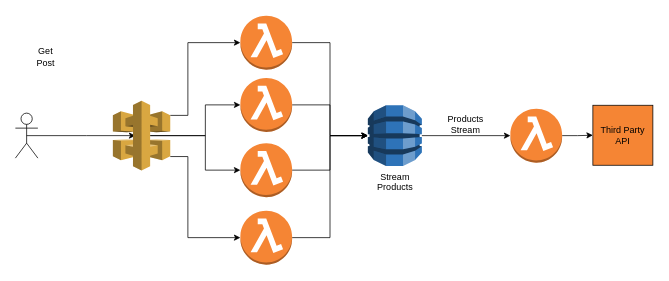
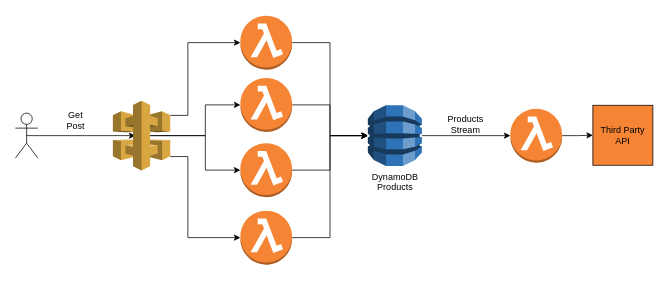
node "Get Post": moved (45, 57) -> (75, 120)
node "Stream Products": label "Stream Products" -> "DynamoDB Products"
